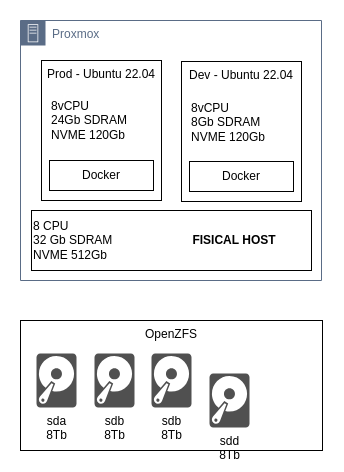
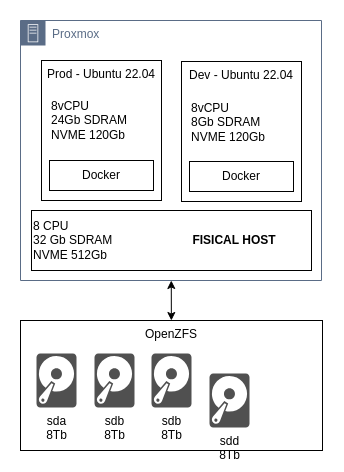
edge "Proxmox" -- "OpenZFS": added
